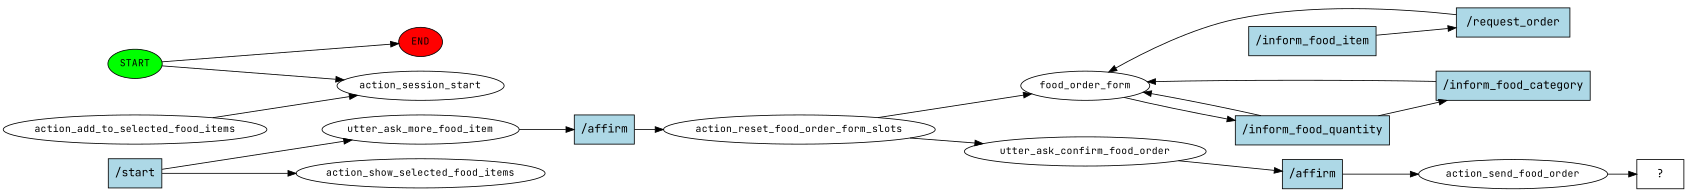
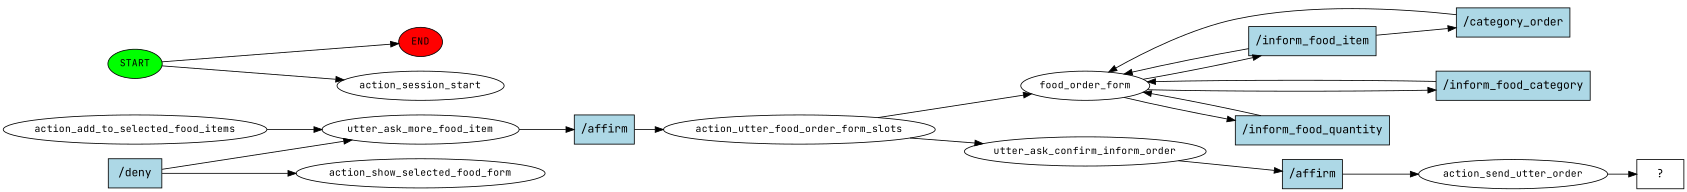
node "/request_order": label "/request_order" -> "/category_order"
edge "/inform_food_item" -> "food_order_form": added
edge "food_order_form" -> "/inform_food_item": added
edge "action_add_to_selected_food_items" -> "action_session_start": now "action_add_to_selected_food_items" -> "utter_ask_more_food_item"
edge "/inform_food_quantity" -> "/inform_food_category": now "food_order_form" -> "/inform_food_category"
node "action_reset_food_order_form_slots": label "action_reset_food_order_form_slots" -> "action_utter_food_order_form_slots"
node "utter_ask_confirm_food_order": label "utter_ask_confirm_food_order" -> "utter_ask_confirm_inform_order"
node "/start": label "/start" -> "/deny"
node "action_show_selected_food_items": label "action_show_selected_food_items" -> "action_show_selected_food_form"
node "action_send_food_order": label "action_send_food_order" -> "action_send_utter_order"
